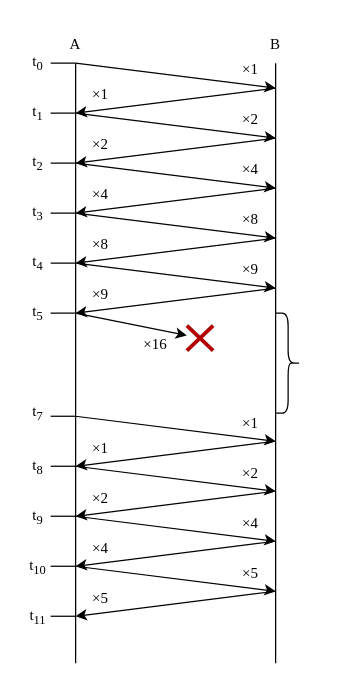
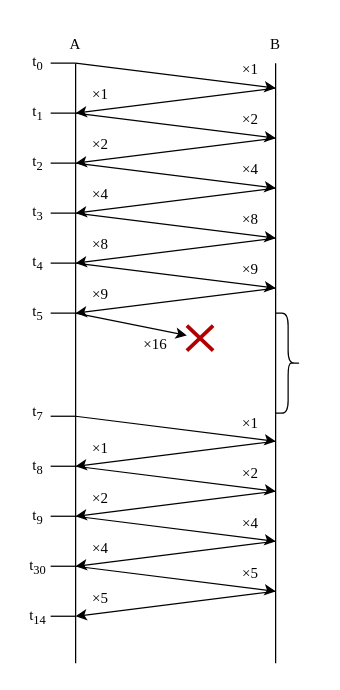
node "t10": label "t10" -> "t30"
node "t11": label "t11" -> "t14"
